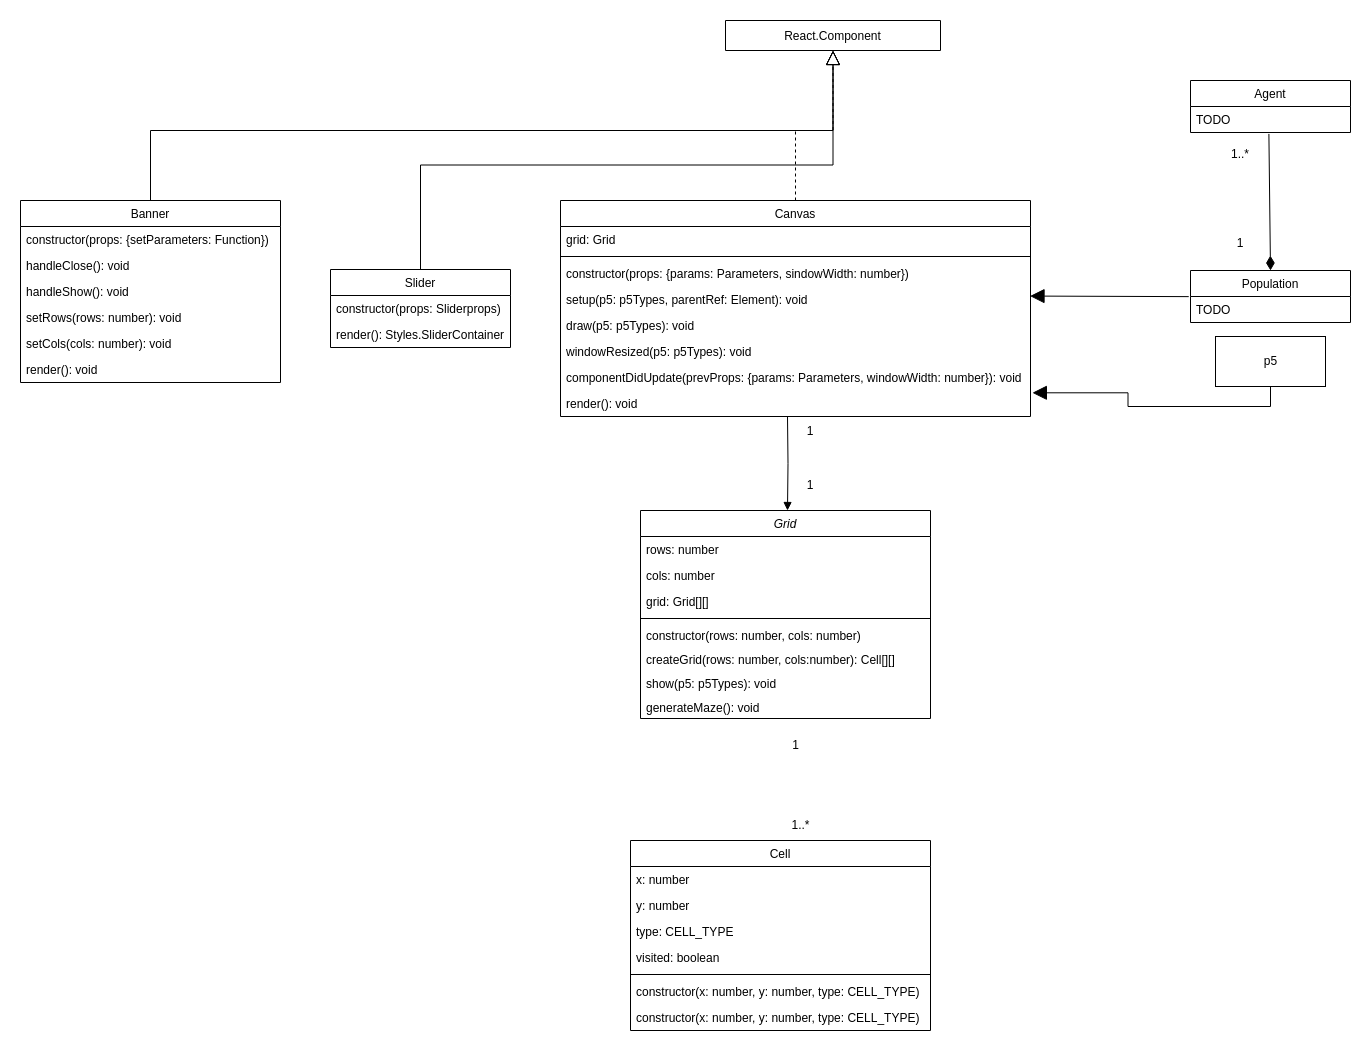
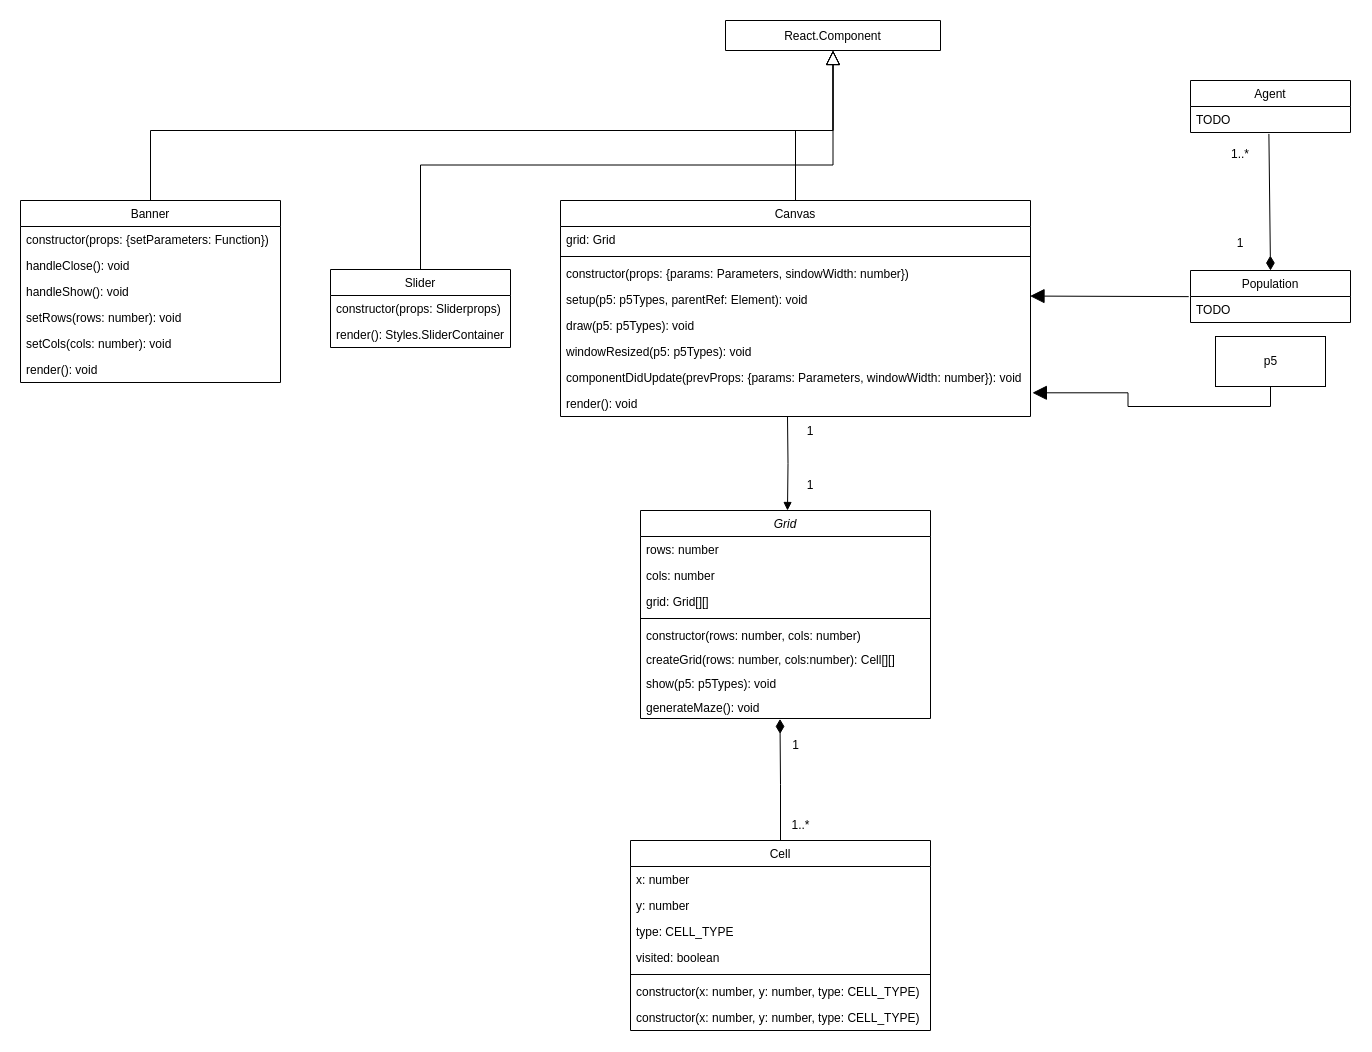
edge "Canvas" -> "React.Component": style dashed -> solid
edge "Cell" -> "generateMaze(): void": added
